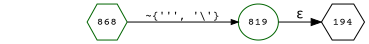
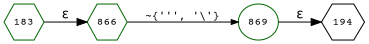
node "183": added
node "868": label "868" -> "866"
node "819": label "819" -> "869"
